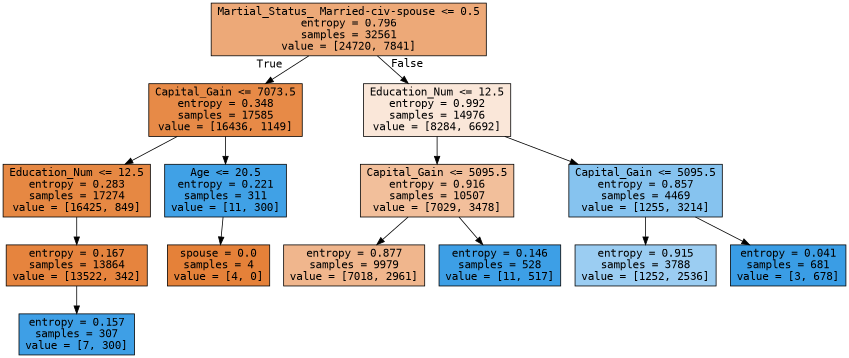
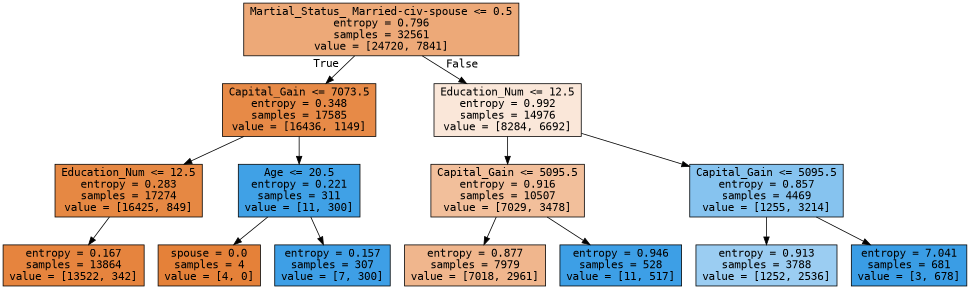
node "entropy = 0.877 samples = 9979 value = [7018, 2961]": label "entropy = 0.877 samples = 9979 value = [7018, 2961]" -> "entropy = 0.877 samples = 7979 value = [7018, 2961]"
node "entropy = 0.146 samples = 528 value = [11, 517]": label "entropy = 0.146 samples = 528 value = [11, 517]" -> "entropy = 0.946 samples = 528 value = [11, 517]"
node "entropy = 0.915 samples = 3788 value = [1252, 2536]": label "entropy = 0.915 samples = 3788 value = [1252, 2536]" -> "entropy = 0.913 samples = 3788 value = [1252, 2536]"
node "entropy = 0.041 samples = 681 value = [3, 678]": label "entropy = 0.041 samples = 681 value = [3, 678]" -> "entropy = 7.041 samples = 681 value = [3, 678]"
edge "entropy = 0.167 samples = 13864 value = [13522, 342]" -> "entropy = 0.157 samples = 307 value = [7, 300]": now "Age <= 20.5 entropy = 0.221 samples = 311 value = [11, 300]" -> "entropy = 0.157 samples = 307 value = [7, 300]"
